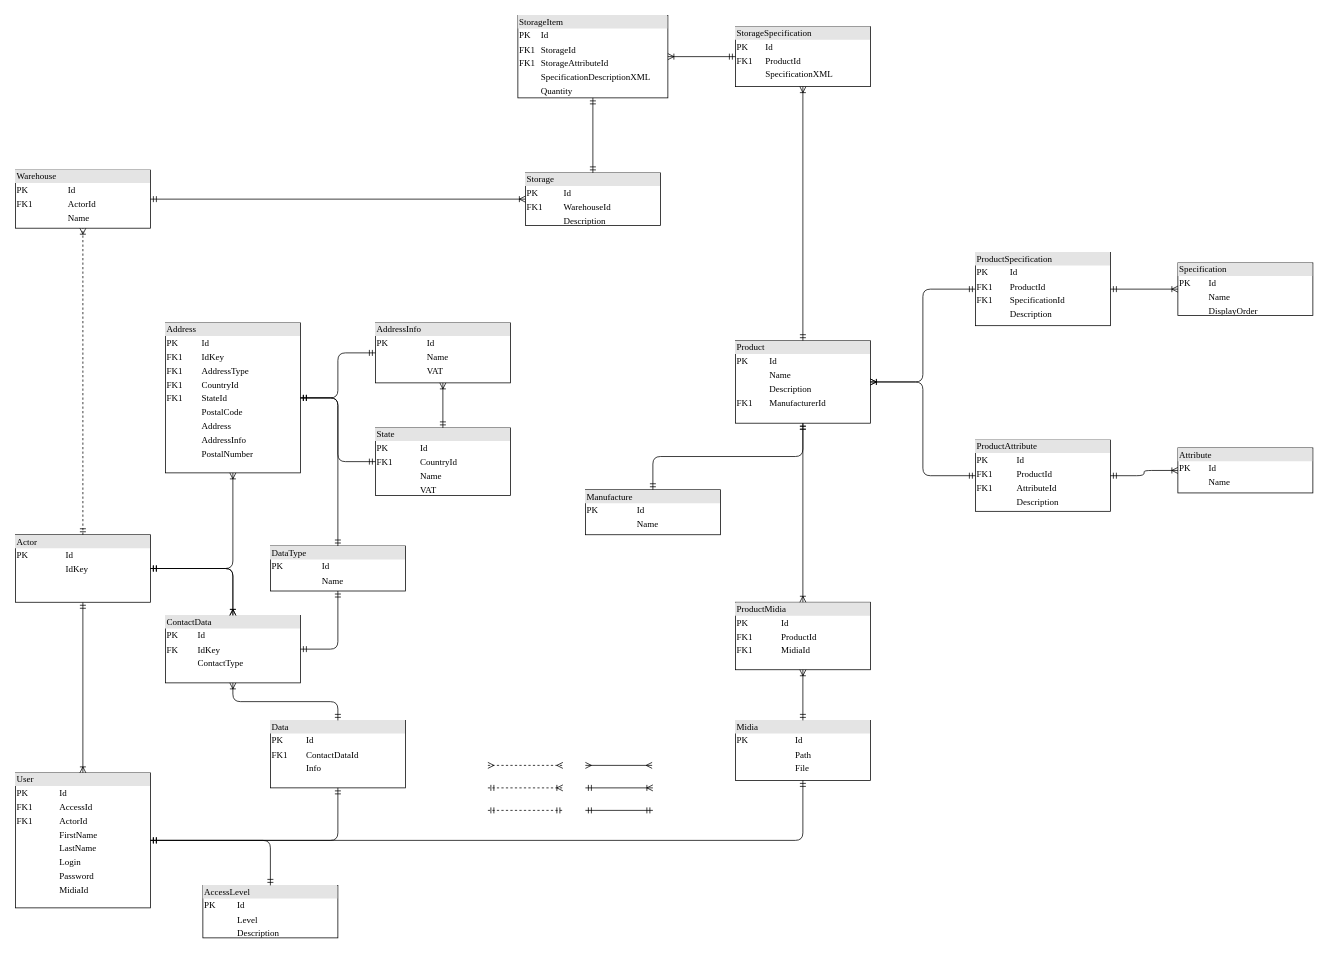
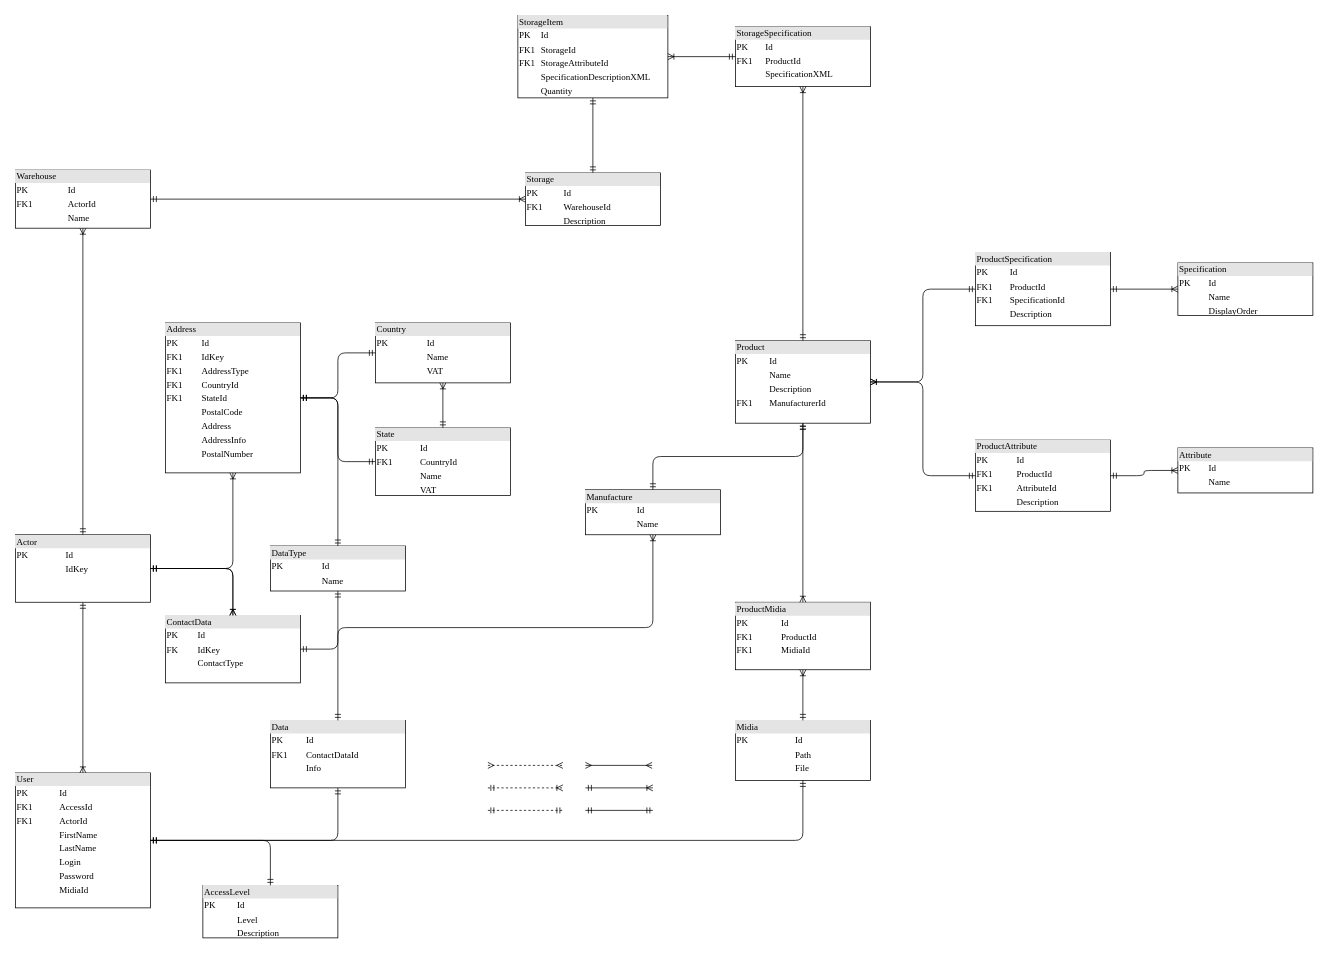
node "AddressInfo PK Id Name VAT": label "AddressInfo PK Id Name VAT" -> "Country PK Id Name VAT"
edge "Warehouse PK Id FK1 ActorId Name" -- "Actor PK Id IdKey": style dashed -> solid
edge "ContactData PK Id FK IdKey ContactType" -- "Data PK Id FK1 ContactDataId Info": now "Manufacture PK Id Name" -- "Data PK Id FK1 ContactDataId Info"
